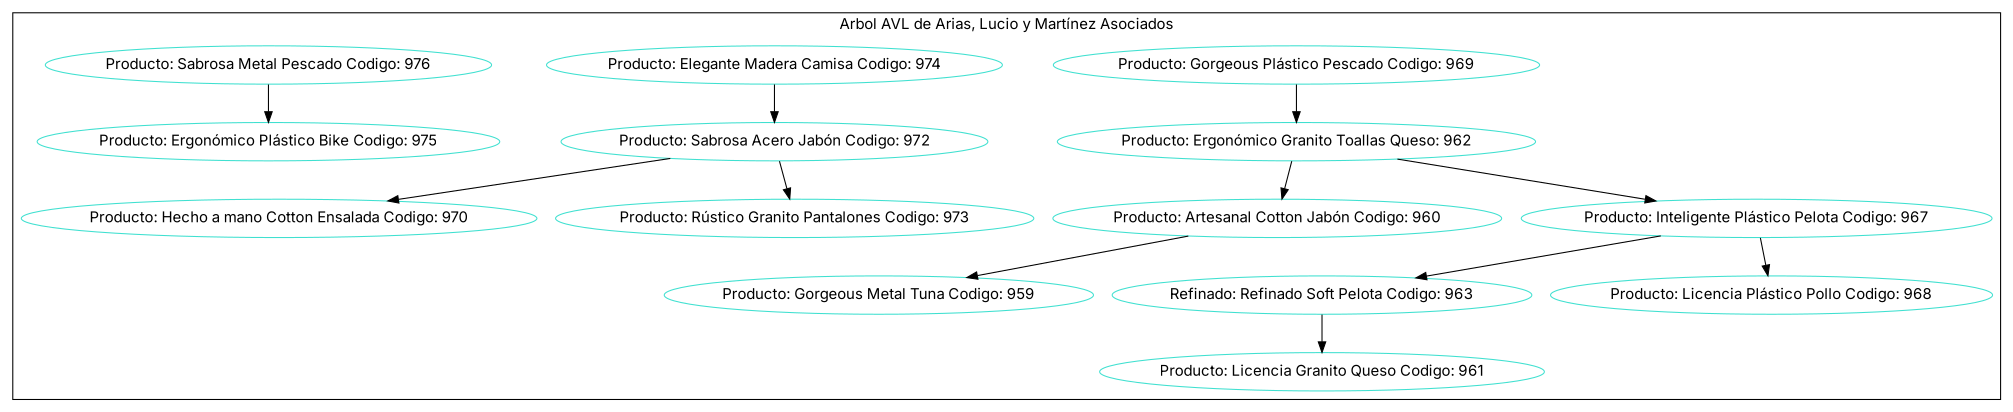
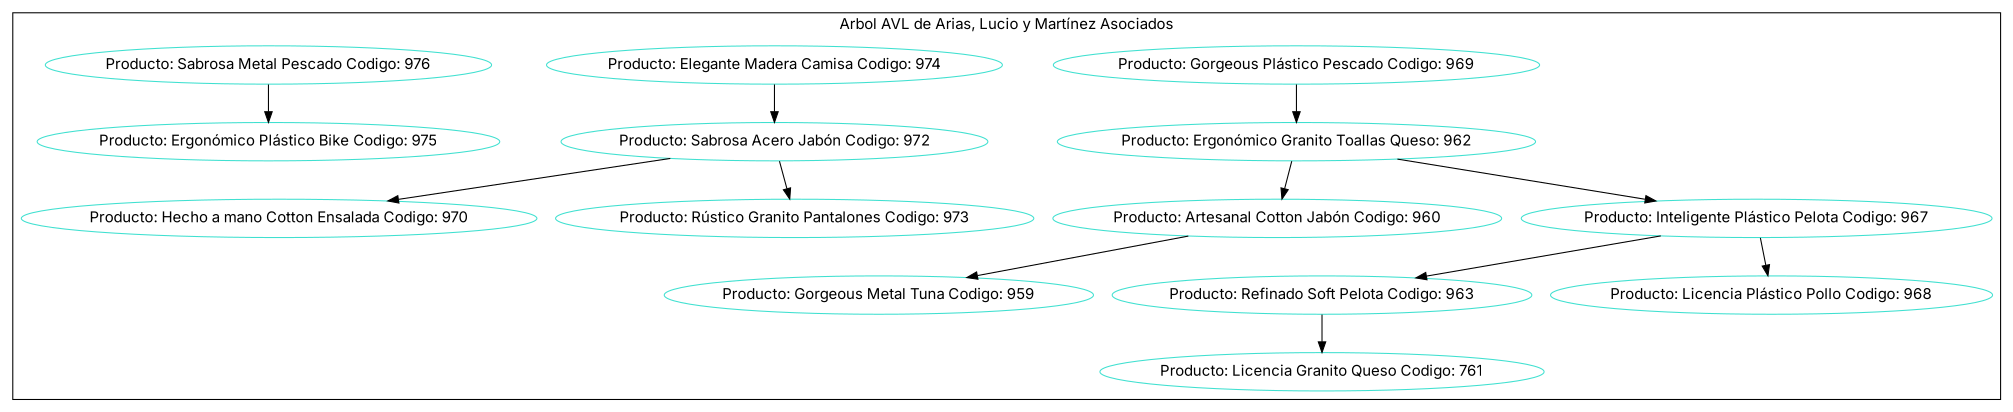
node "Refinado: Refinado Soft Pelota Codigo: 963": label "Refinado: Refinado Soft Pelota Codigo: 963" -> "Producto: Refinado Soft Pelota Codigo: 963"
node "Producto: Licencia Granito Queso Codigo: 961": label "Producto: Licencia Granito Queso Codigo: 961" -> "Producto: Licencia Granito Queso Codigo: 761"
